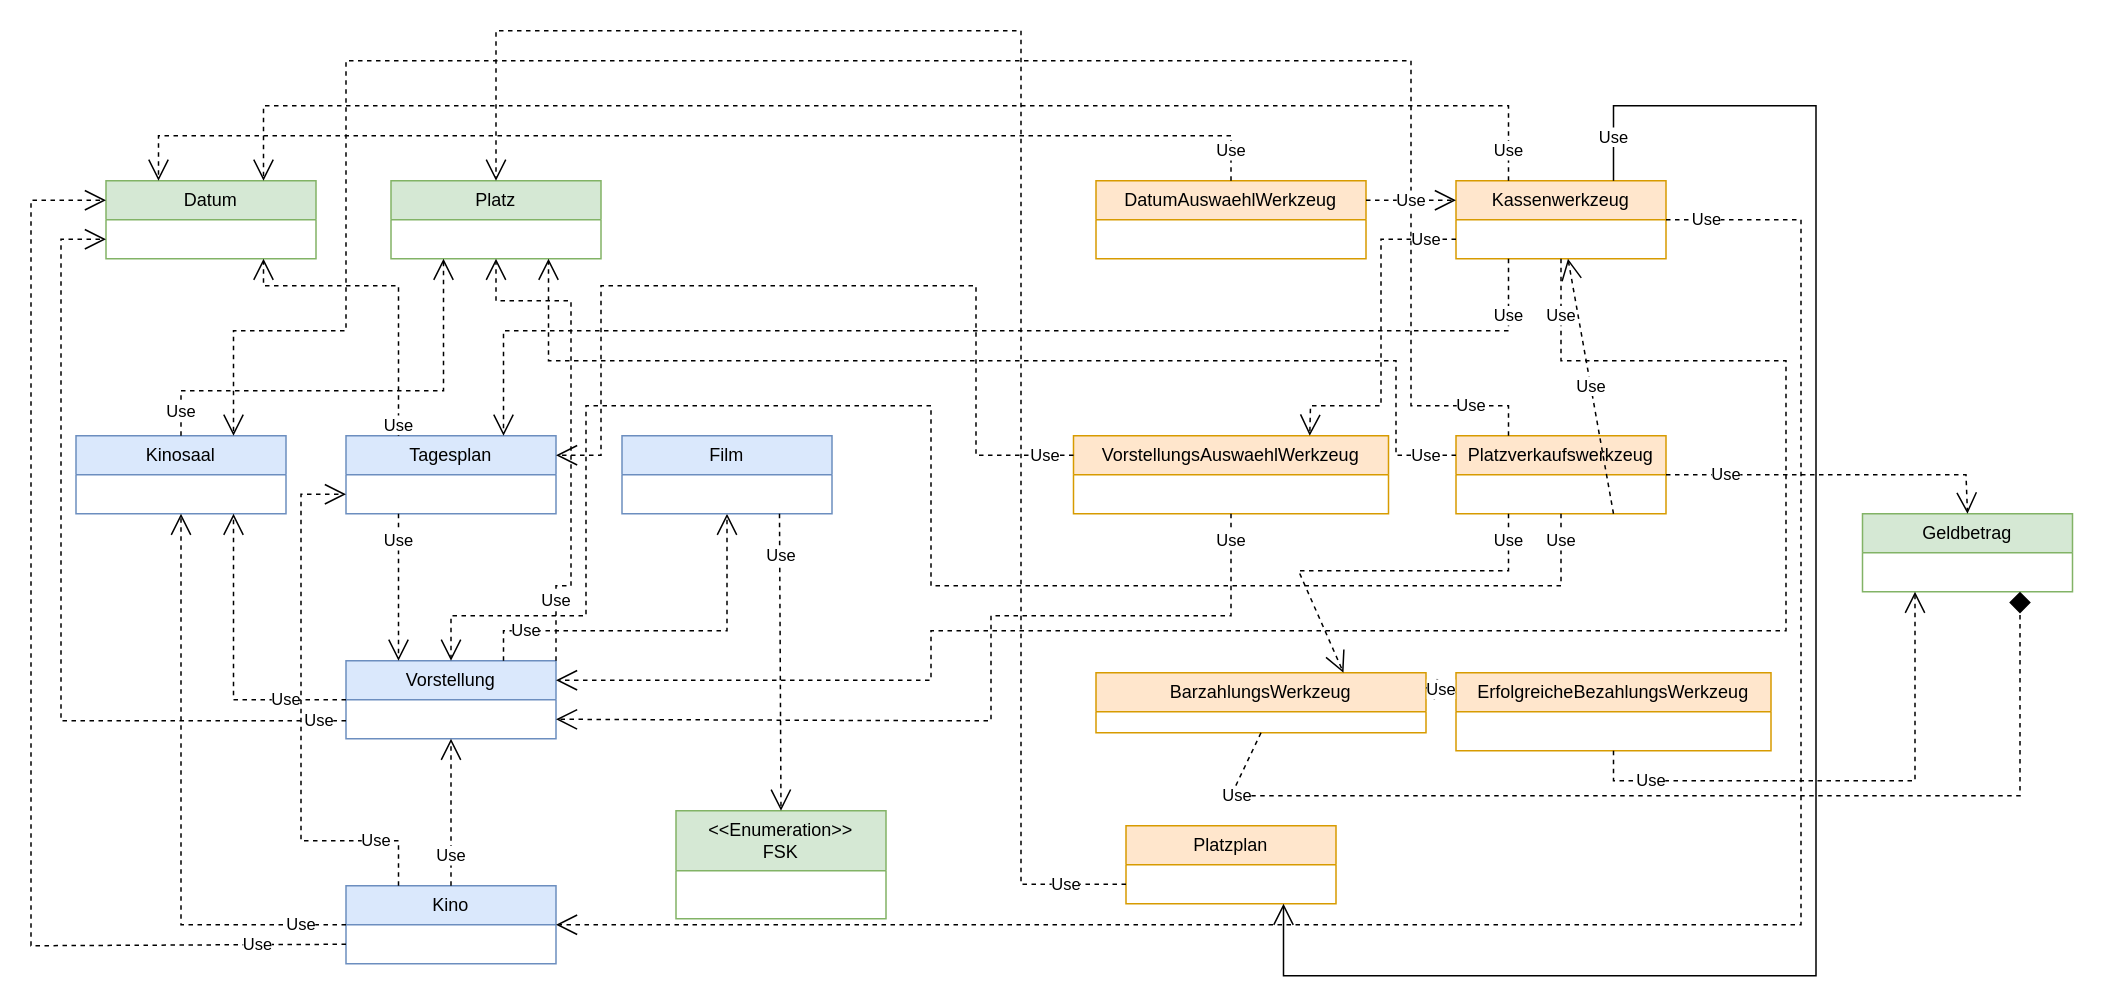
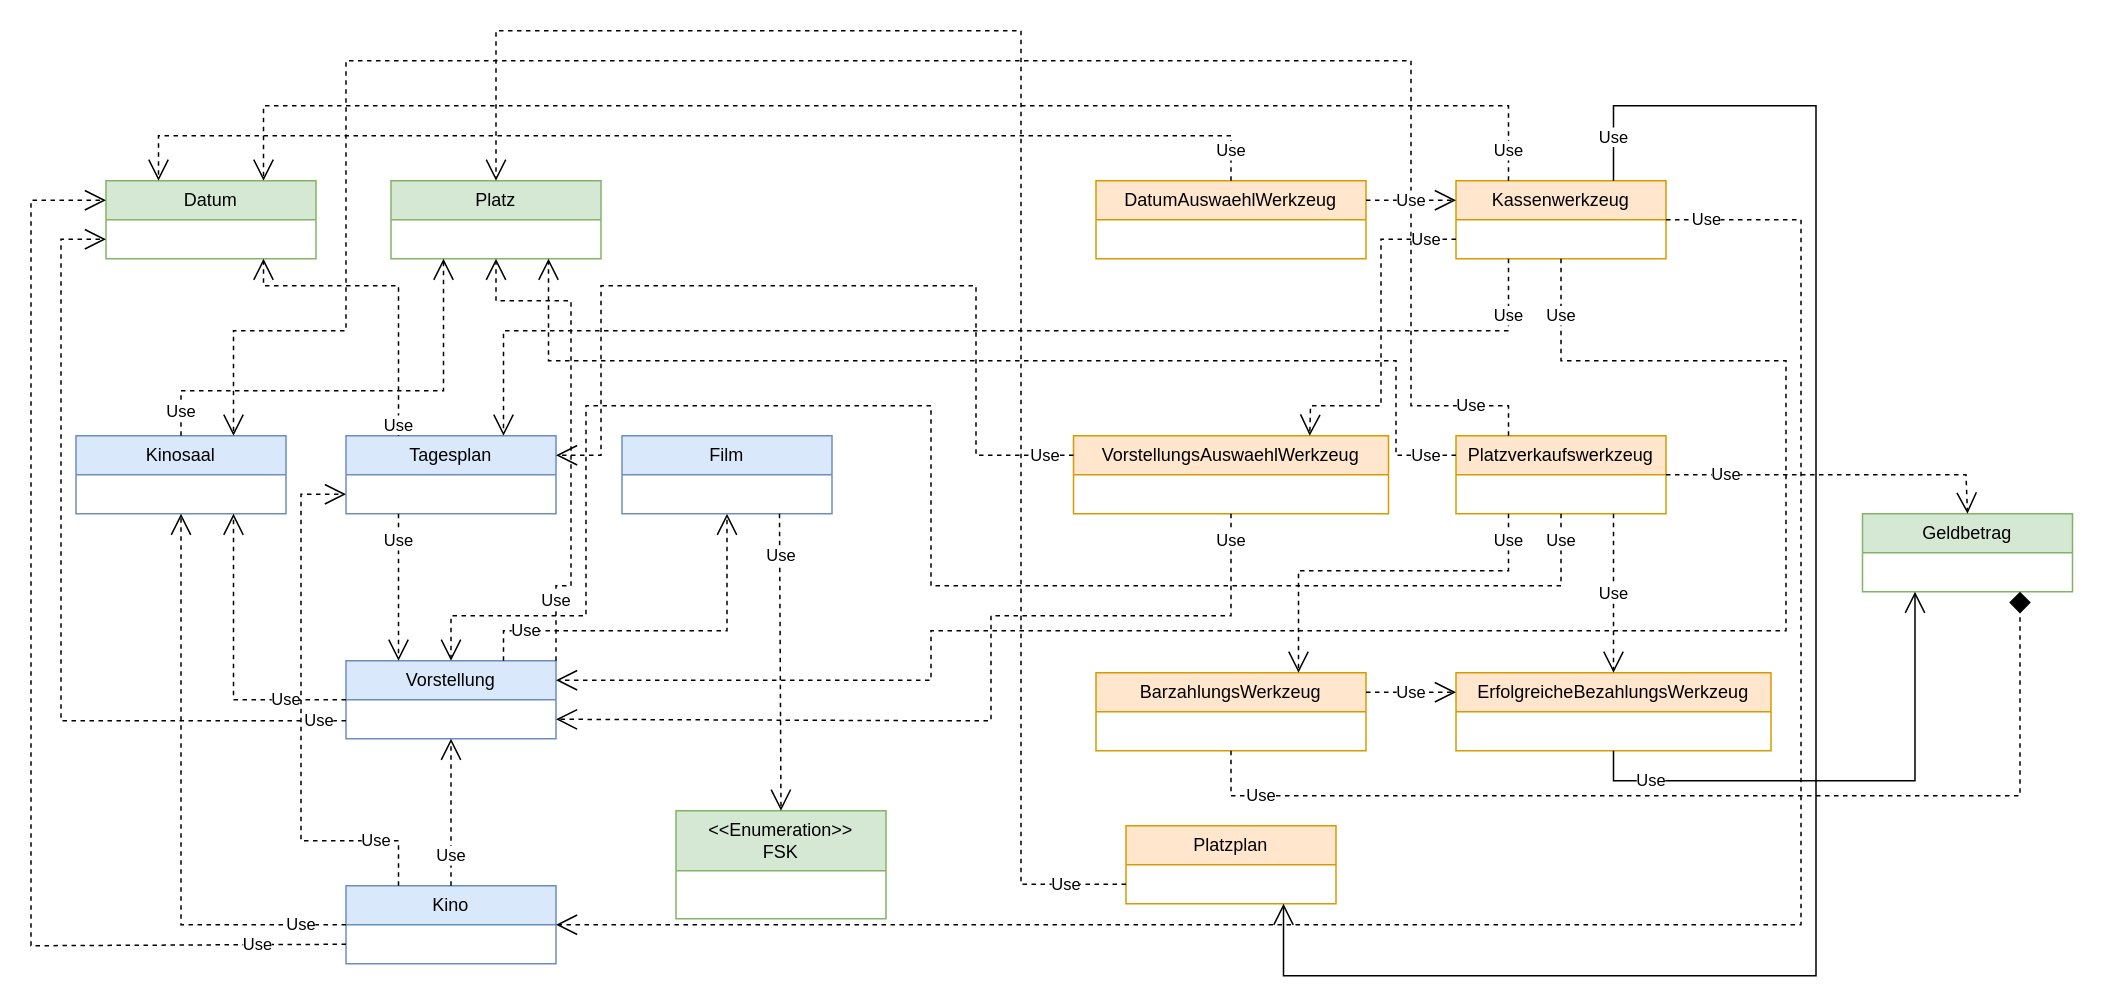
edge "Platzverkaufswerkzeug" -> "Kassenwerkzeug": now "Platzverkaufswerkzeug" -> "ErfolgreicheBezahlungsWerkzeug"
node "BarzahlungsWerkzeug": size 330x60 -> 270x78
edge "ErfolgreicheBezahlungsWerkzeug" -> "Geldbetrag": style dashed -> solid
